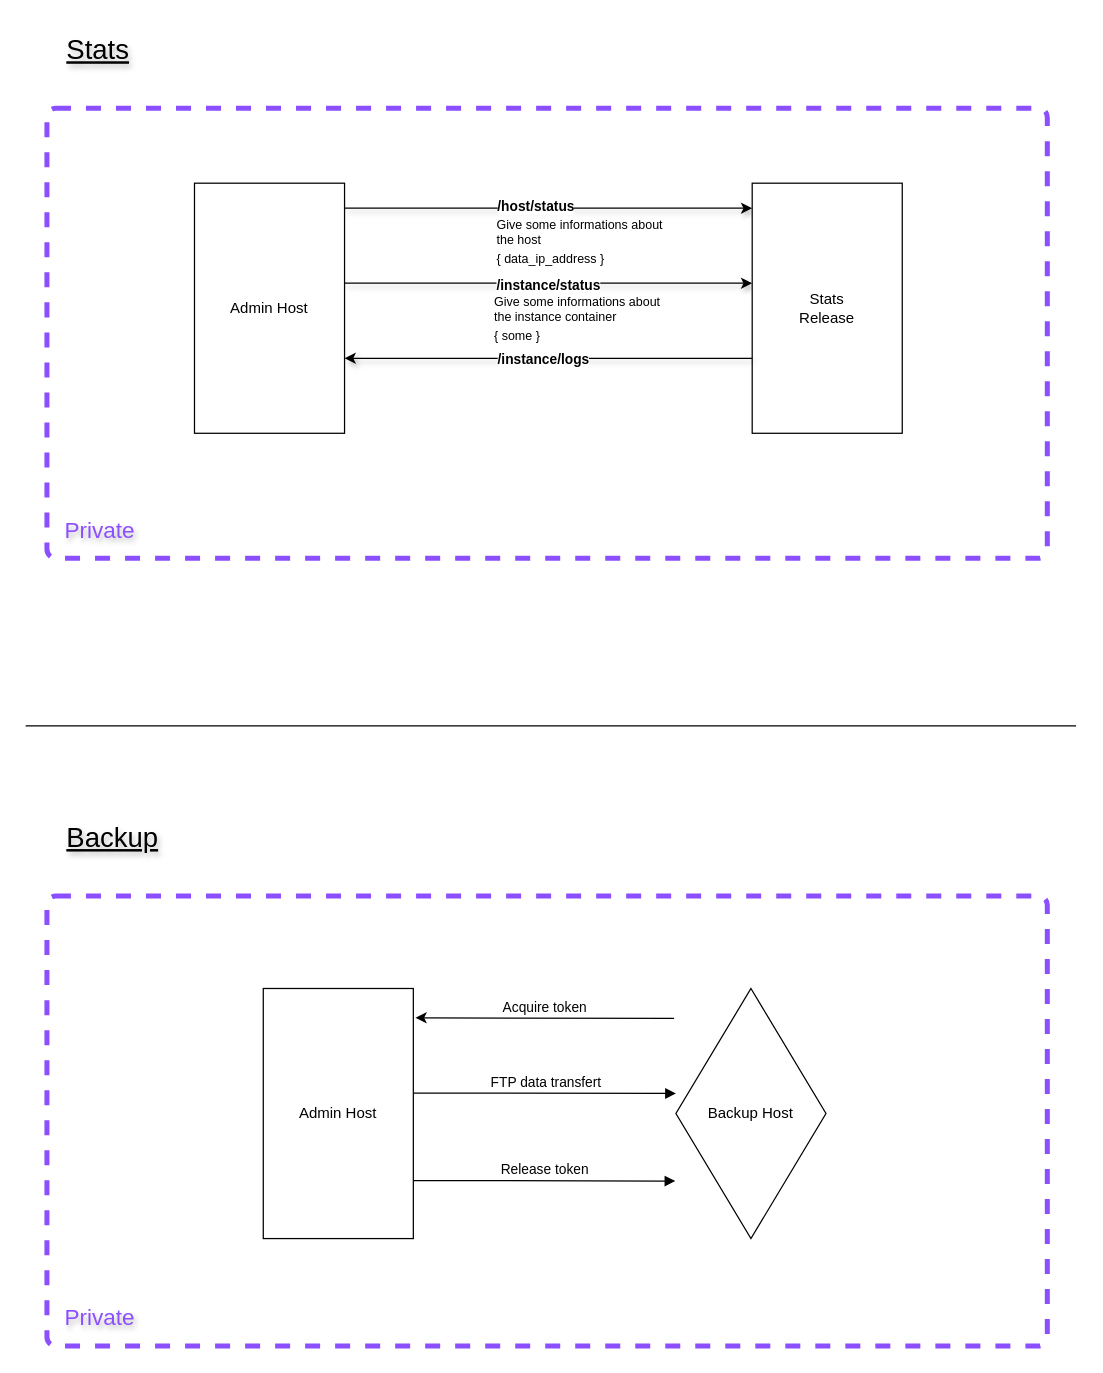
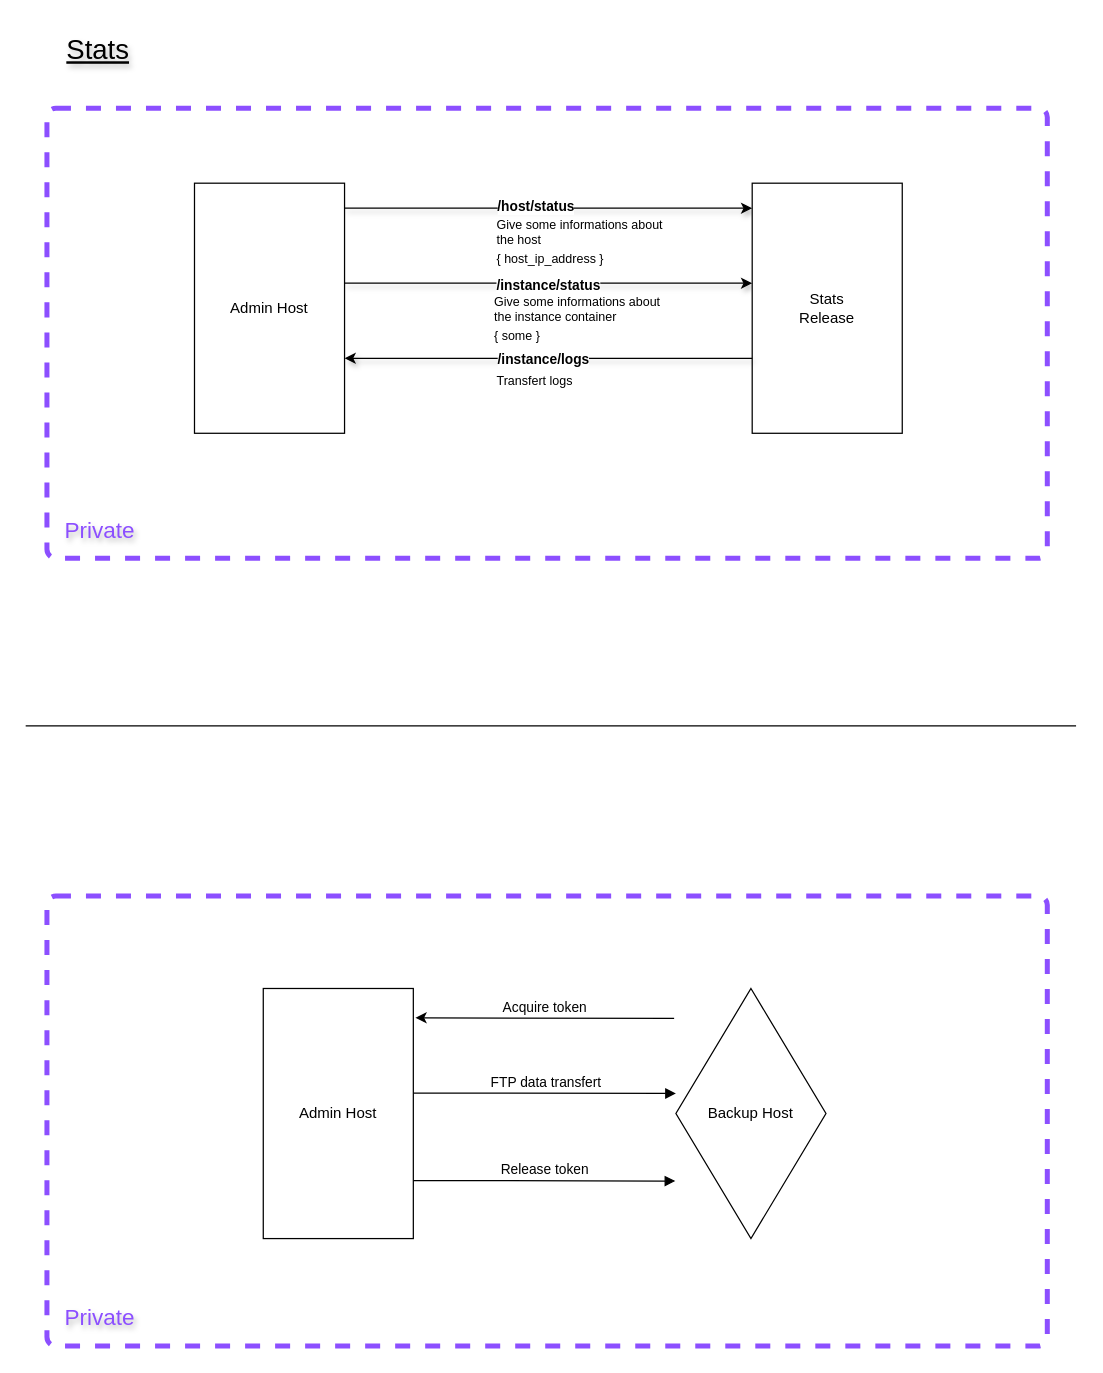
node "{ data_ip_address }": label "{ data_ip_address }" -> "{ host_ip_address }"
node "Transfert logs": added
node "Backup": removed
